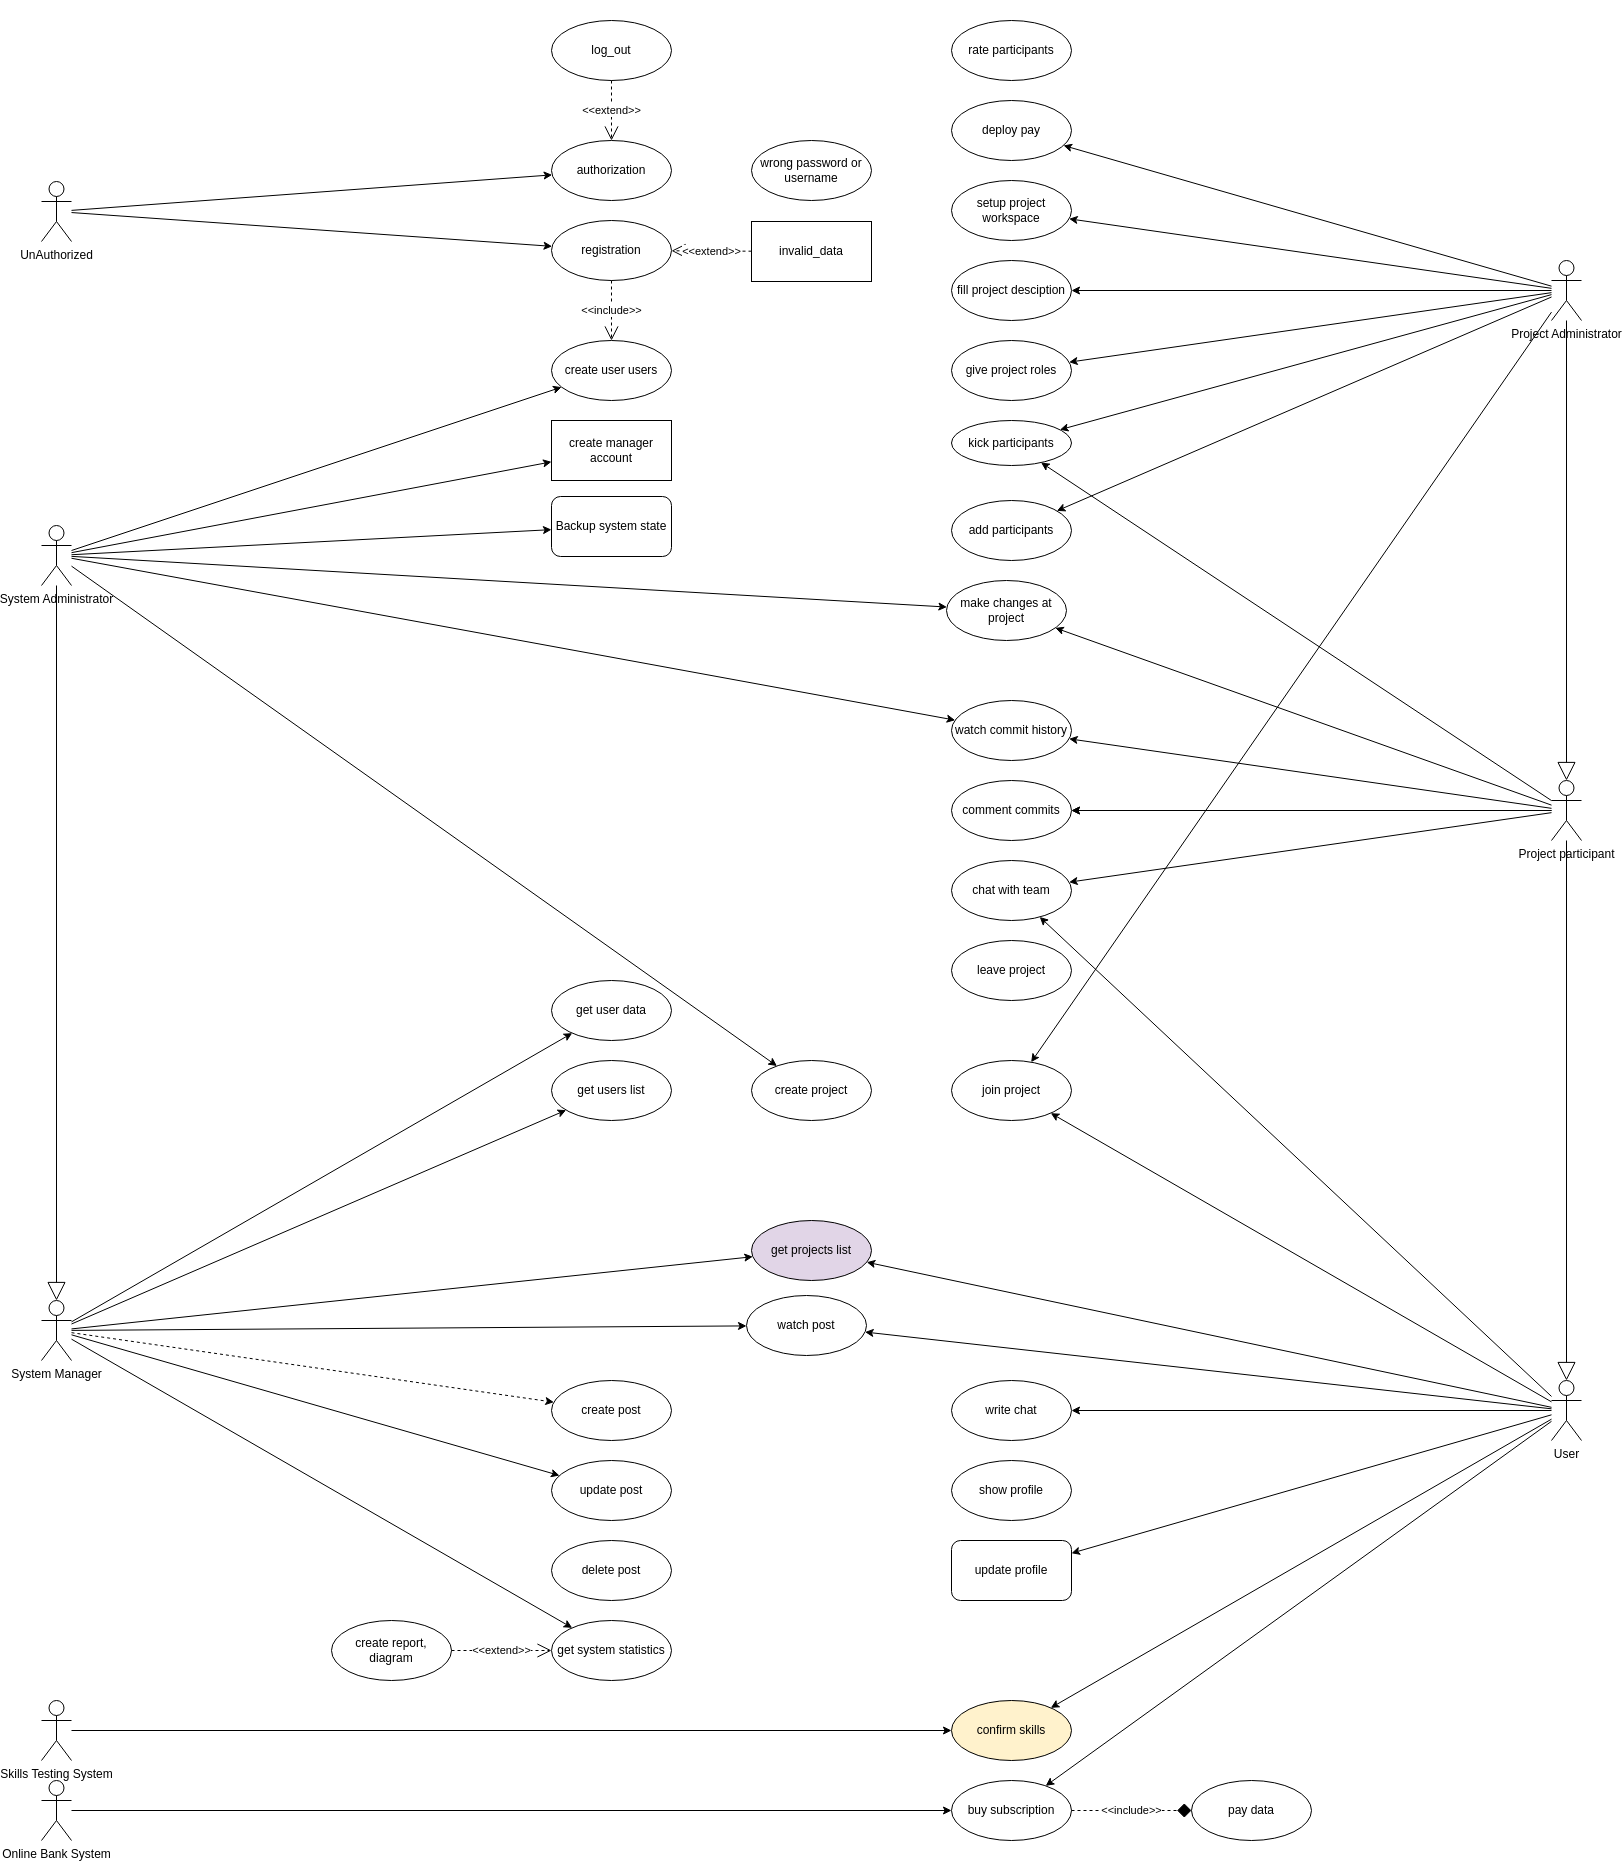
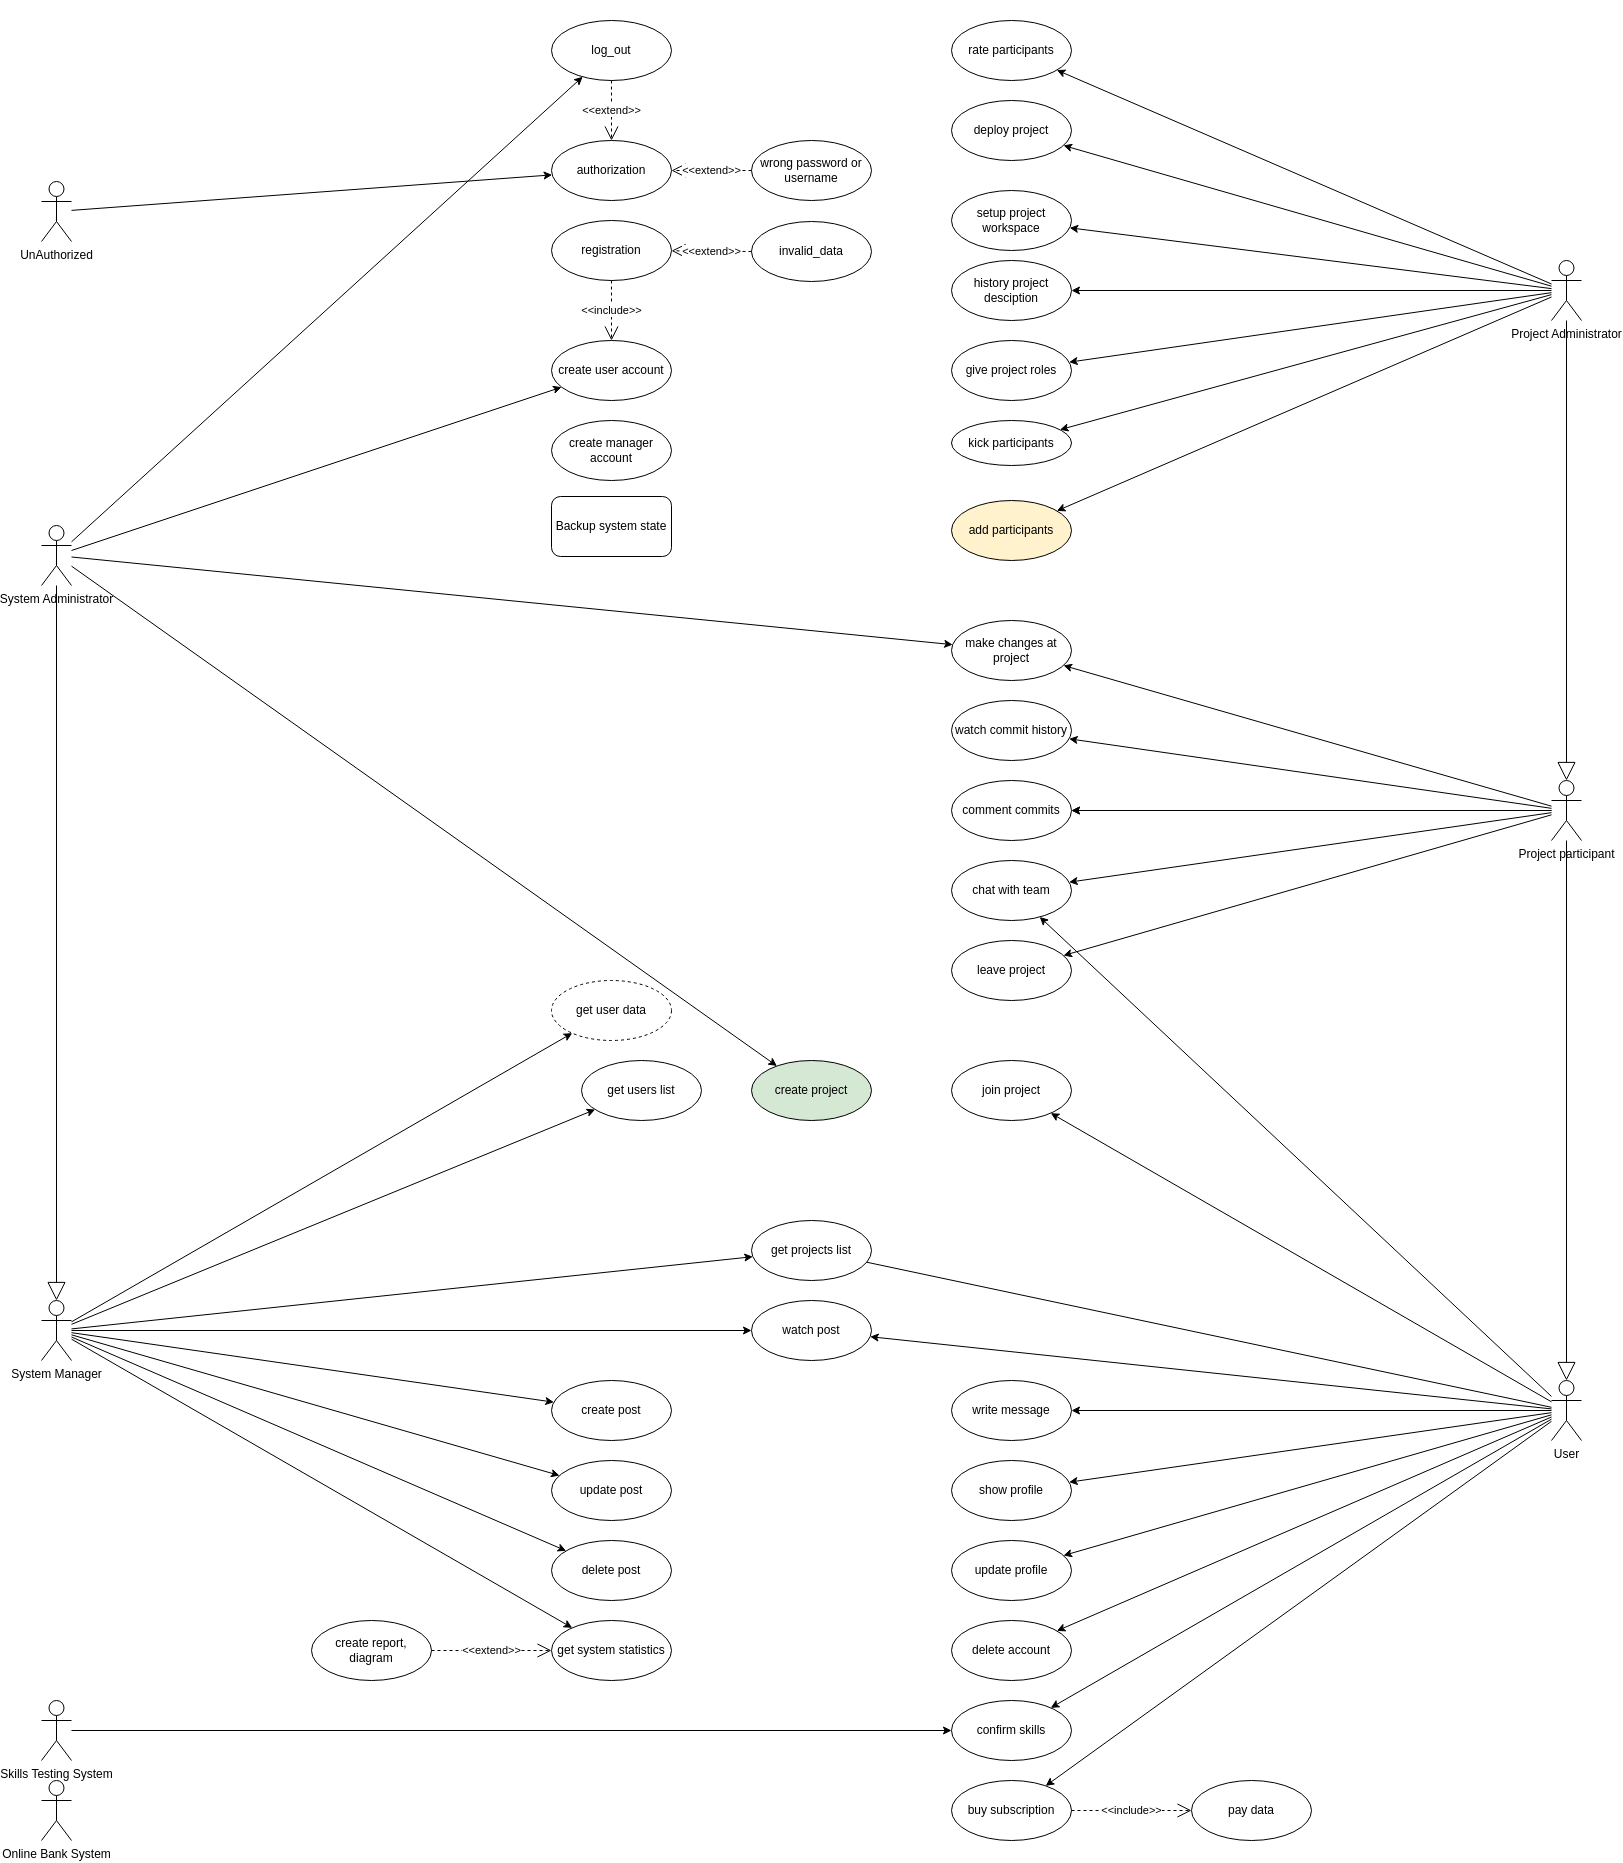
node "deploy pay": label "deploy pay" -> "deploy project"
edge "wrong password or username" -> "authorization": added, label "<<extend>>"
node "setup project workspace": moved (1012, 211) -> (1012, 221)
edge "UnAuthorized" -> "registration": removed
node "invalid_data": shape rectangle -> ellipse
node "fill project desciption": label "fill project desciption" -> "history project desciption"
node "create user users": label "create user users" -> "create user account"
node "create manager account": shape rectangle -> ellipse
edge "System Administrator" -> "create manager account": removed
node "add participants": fillcolor #ffffff -> #fff2cc
edge "System Administrator" -> "Backup system state": now "System Administrator" -> "log_out"
node "make changes at project": moved (1007, 611) -> (1012, 651)
edge "Project participant" -> "kick participants": now "Project participant" -> "leave project"
edge "System Administrator" -> "watch commit history": removed
edge "Project Administrator" -> "join project": now "Project Administrator" -> "rate participants"
node "get user data": style solid -> dashed
node "get users list": moved (612, 1091) -> (642, 1091)
node "create project": fillcolor #ffffff -> #d5e8d4
node "get projects list": fillcolor #e1d5e7 -> #ffffff
edge "User" -> "get projects list": arrowhead classic -> none
node "watch post": moved (807, 1326) -> (812, 1331)
edge "System Manager" -> "create post": style dashed -> solid
node "write chat": label "write chat" -> "write message"
edge "System Manager" -> "delete post": added
edge "User" -> "show profile": added
edge "User" -> "delete account": added
node "update profile": shape rounded rectangle -> ellipse
node "create report, diagram": moved (392, 1651) -> (372, 1651)
node "delete account": added
node "confirm skills": fillcolor #fff2cc -> #ffffff
edge "Online Bank System" -> "buy subscription": removed
edge "buy subscription" -> "pay data": arrowhead diamond -> open
